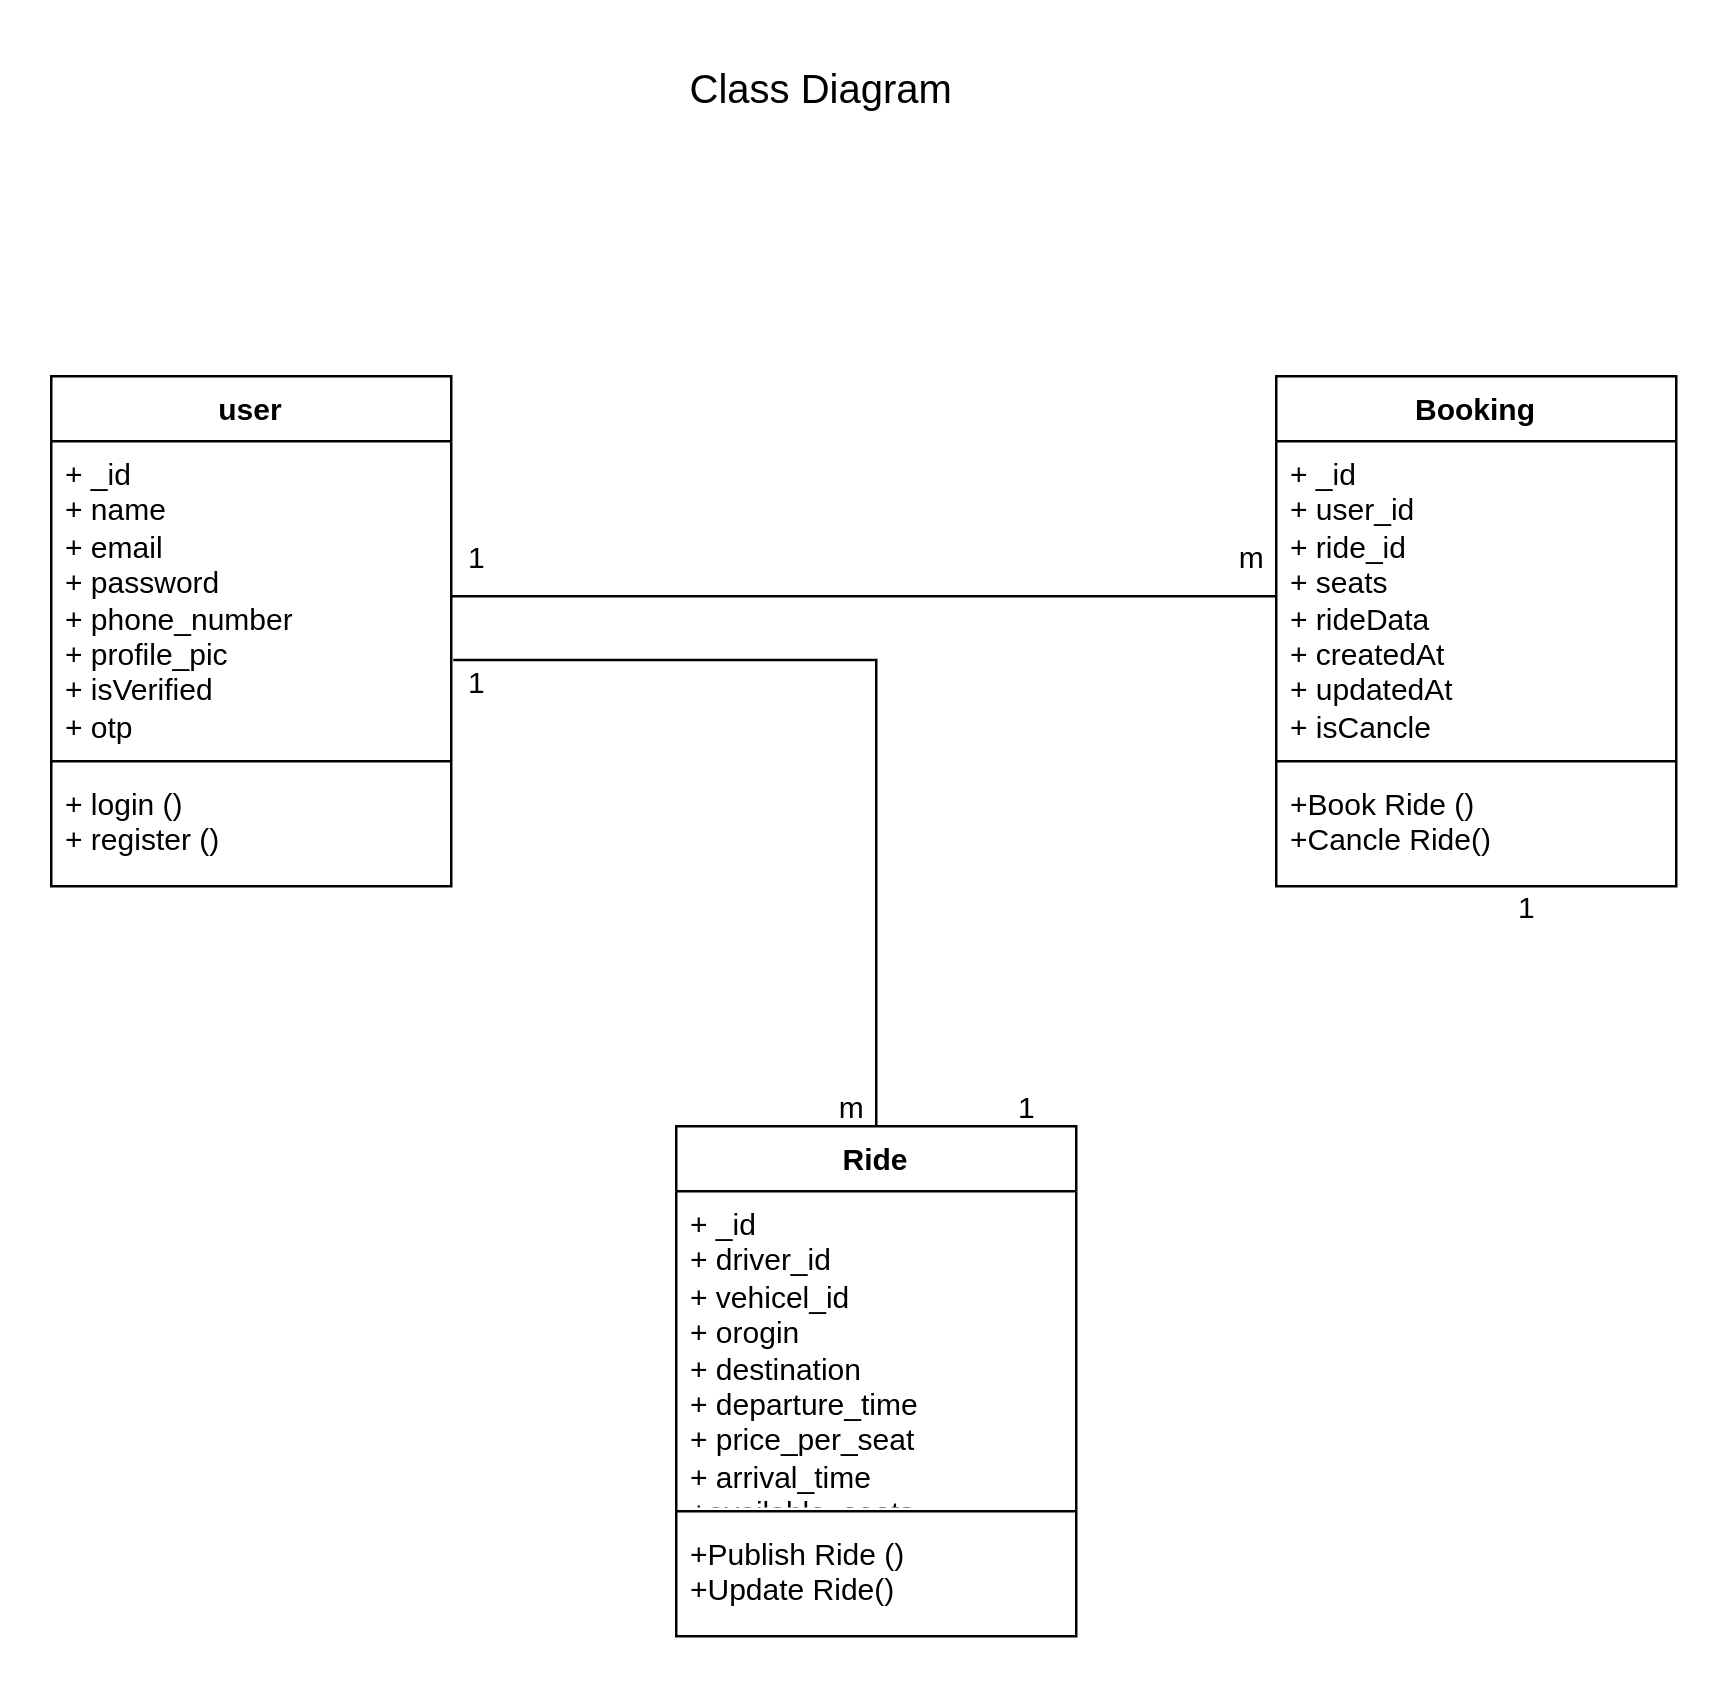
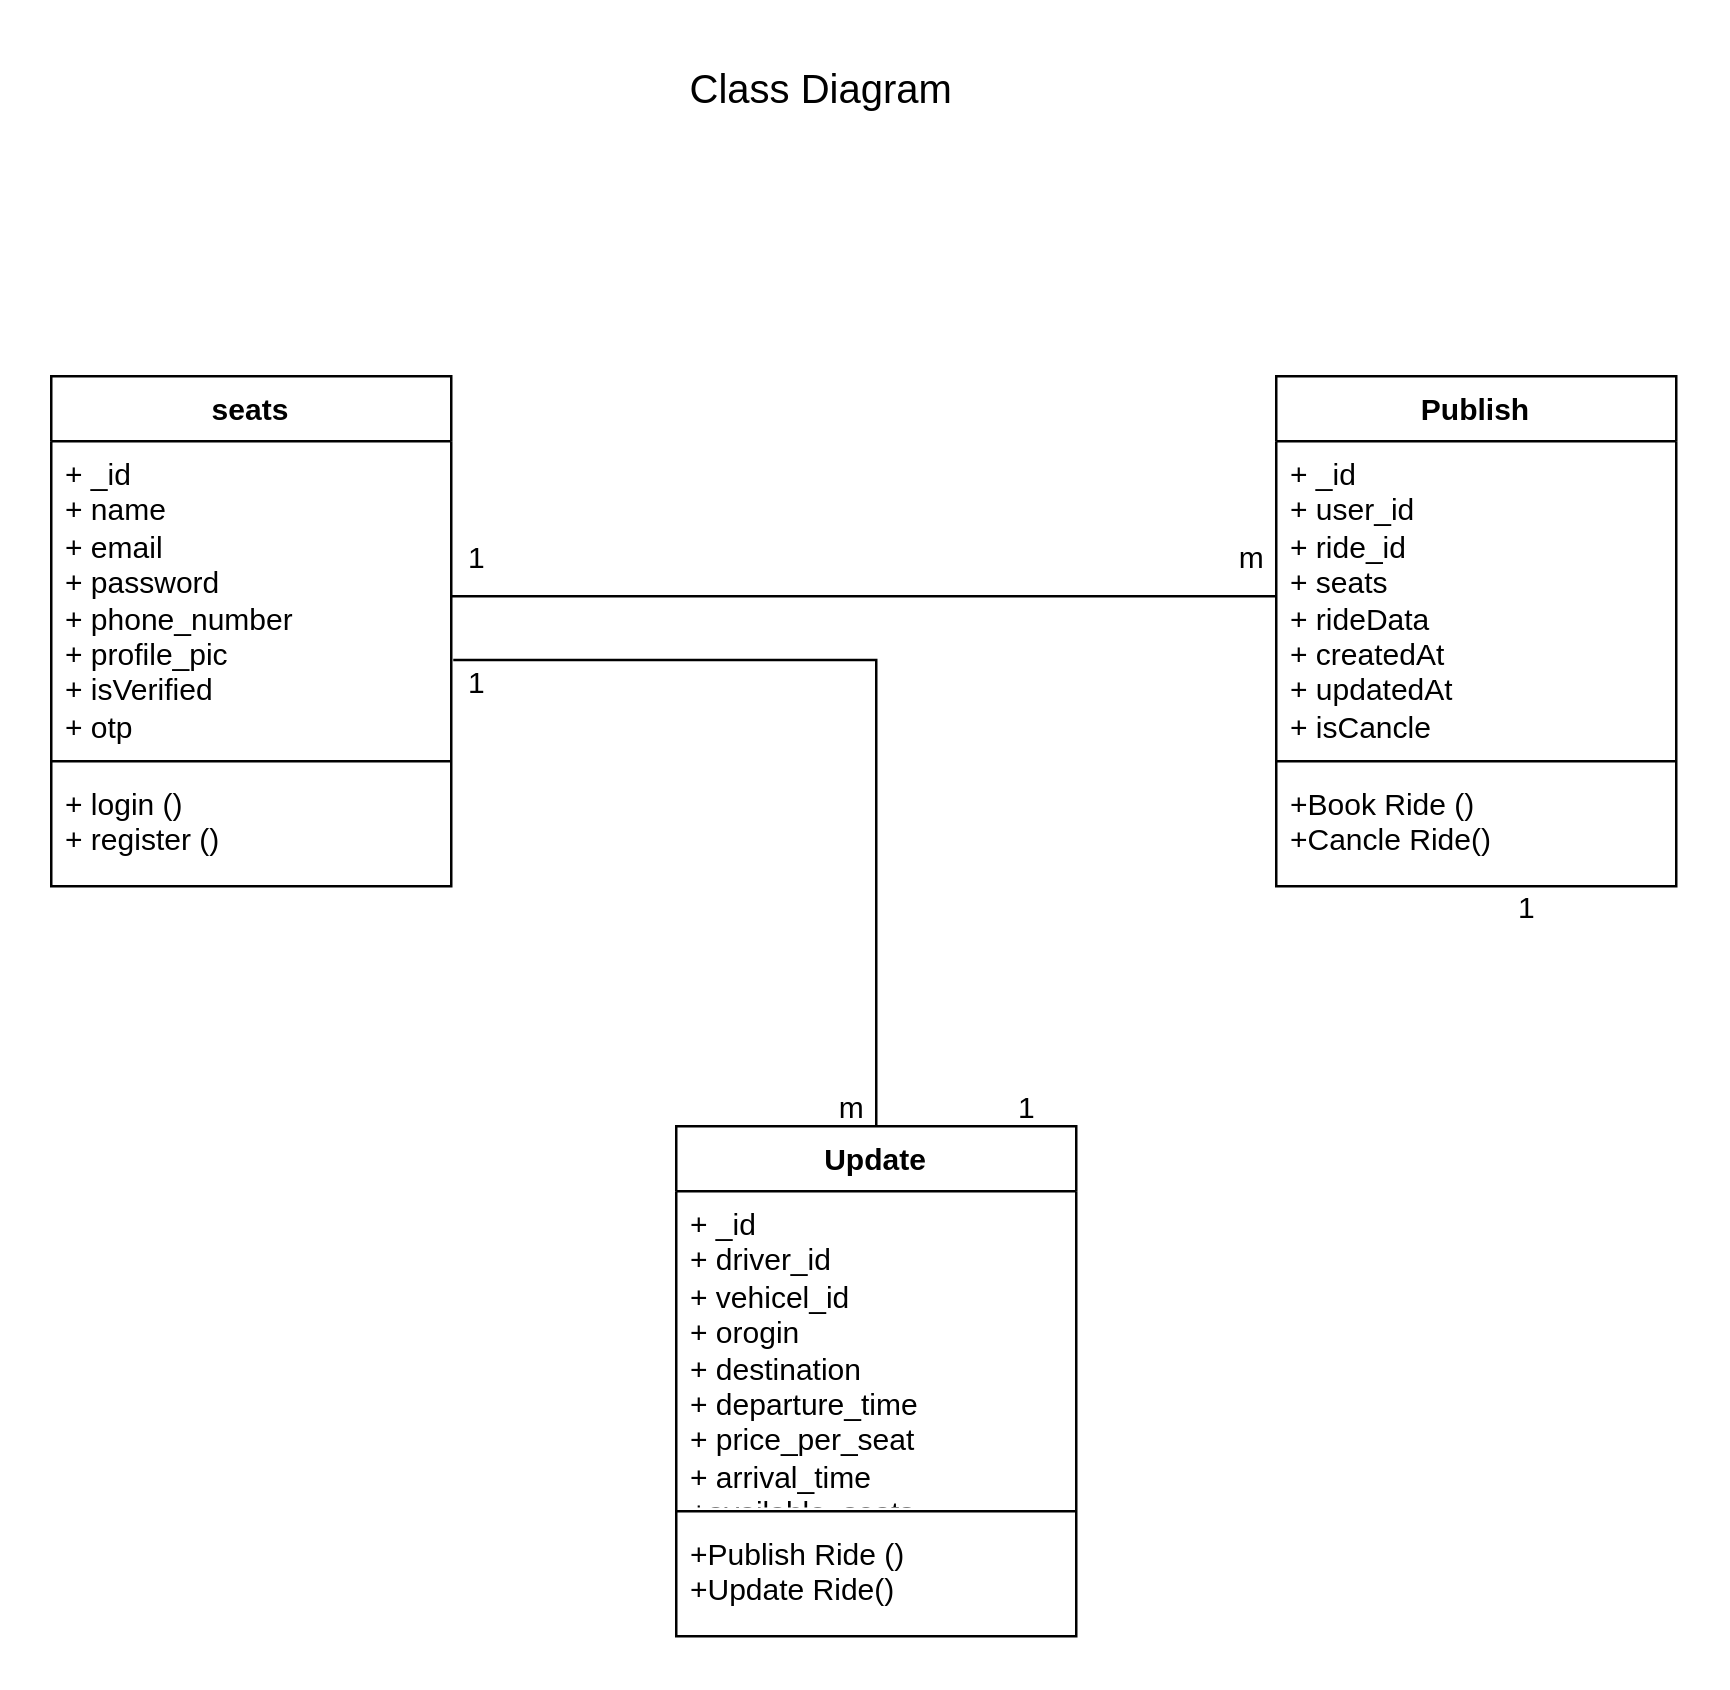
node "user": label "user" -> "seats"
node "Booking": label "Booking" -> "Publish"
node "Ride": label "Ride" -> "Update"
